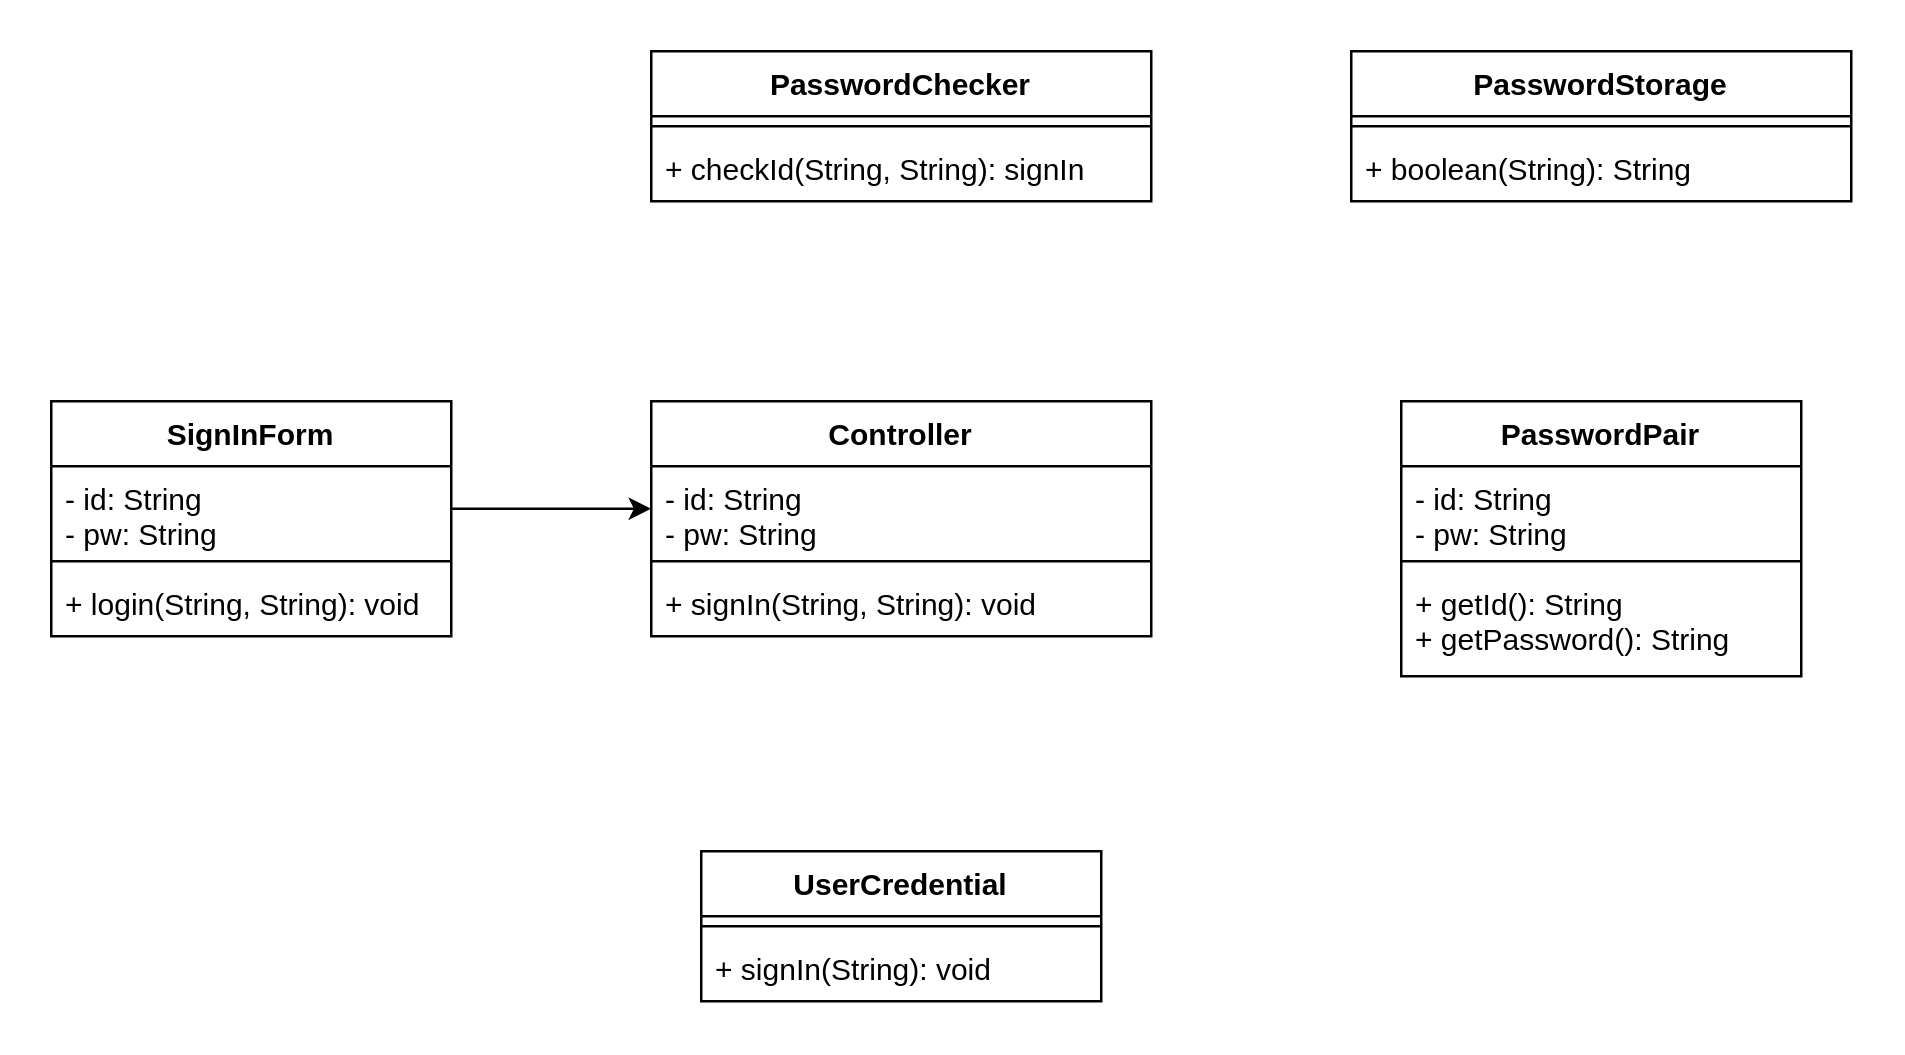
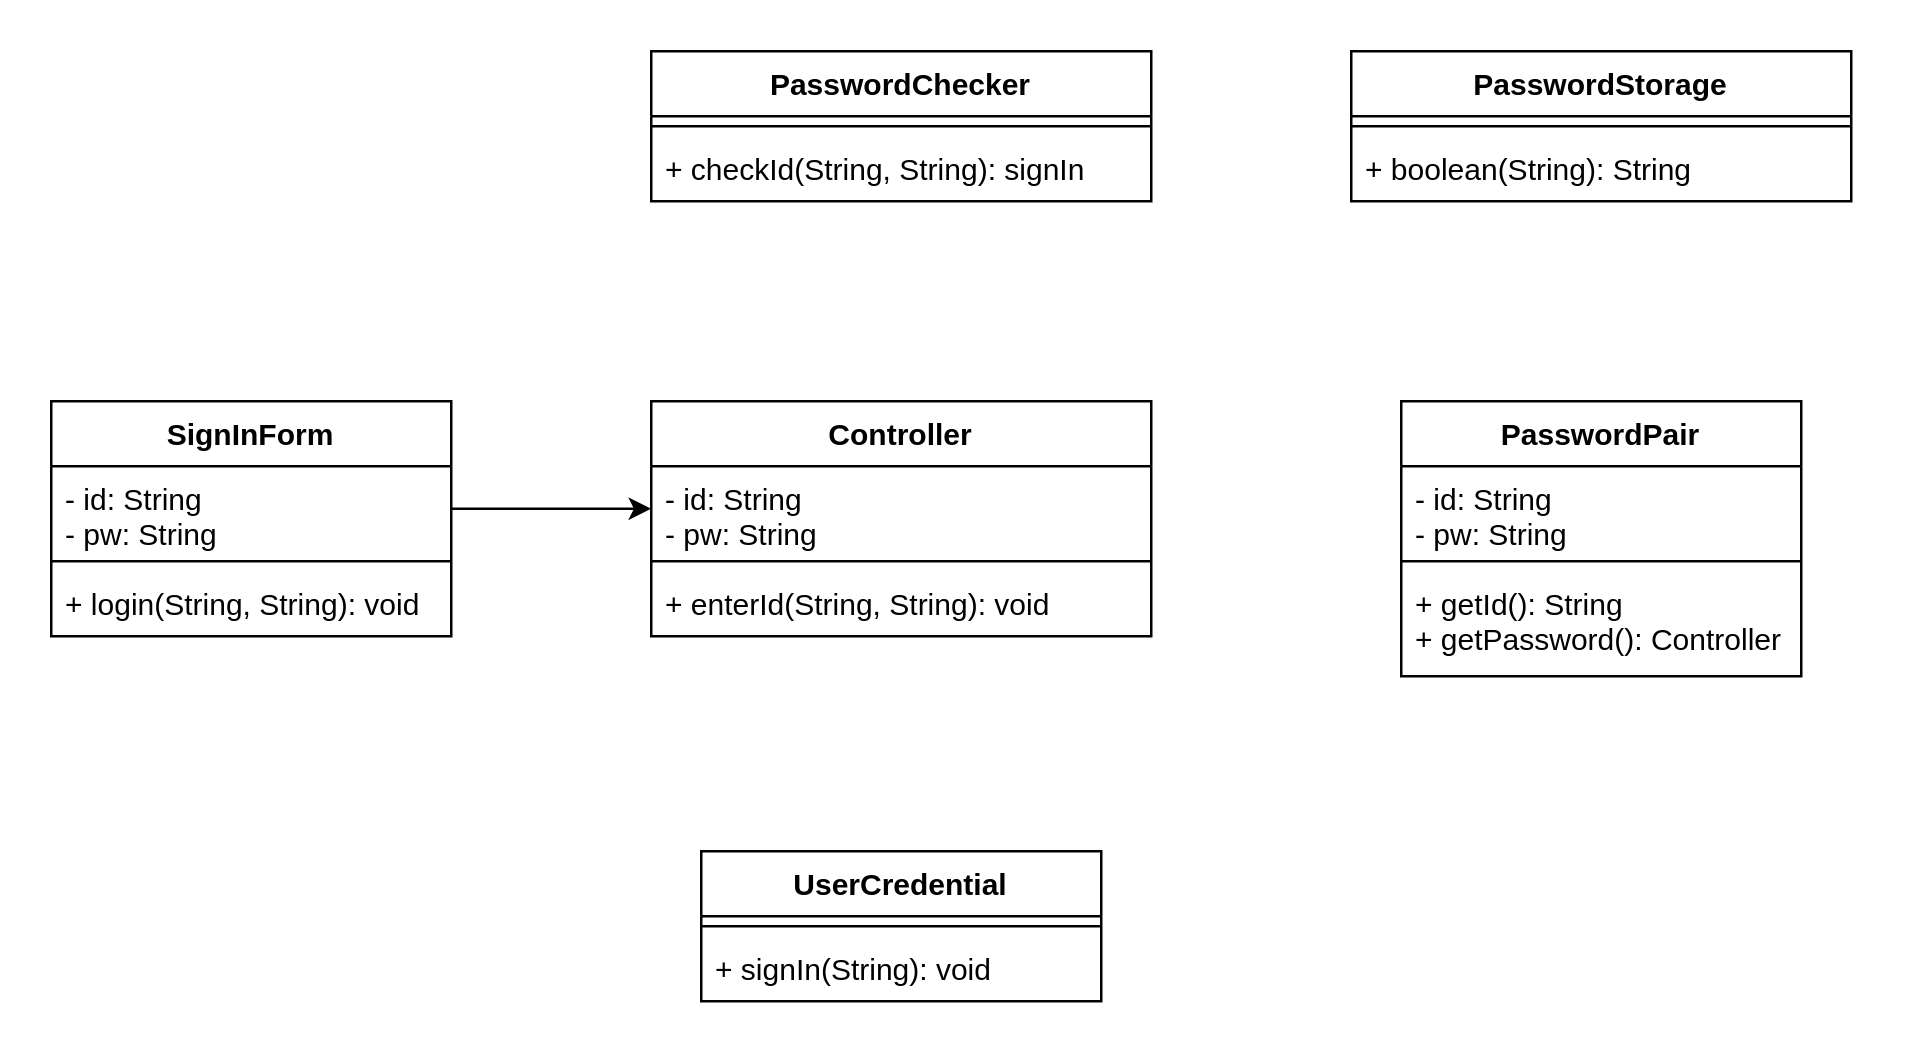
node "+ signIn(String, String): void": label "+ signIn(String, String): void" -> "+ enterId(String, String): void"
node "+ getId(): String + getPassword(): String": label "+ getId(): String + getPassword(): String" -> "+ getId(): String + getPassword(): Controller"
